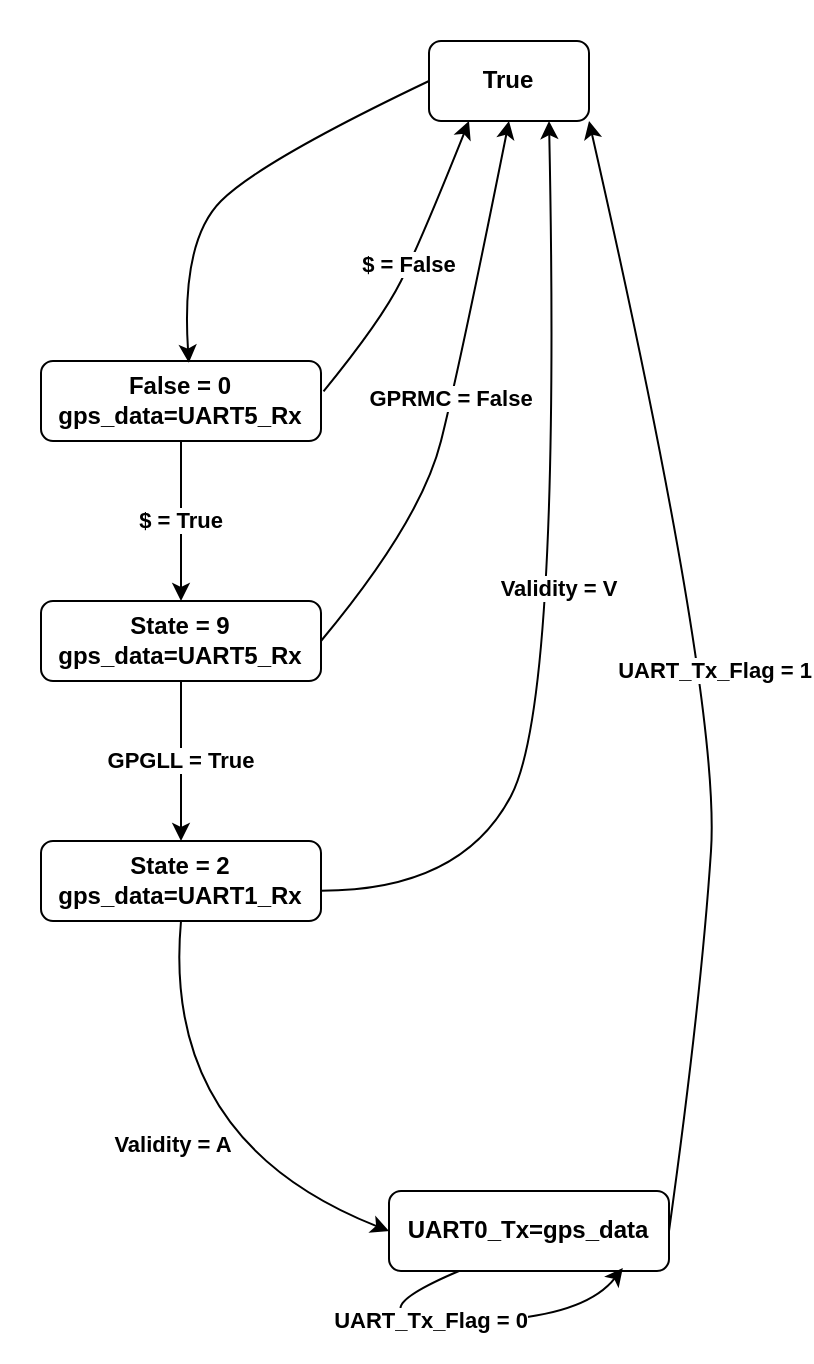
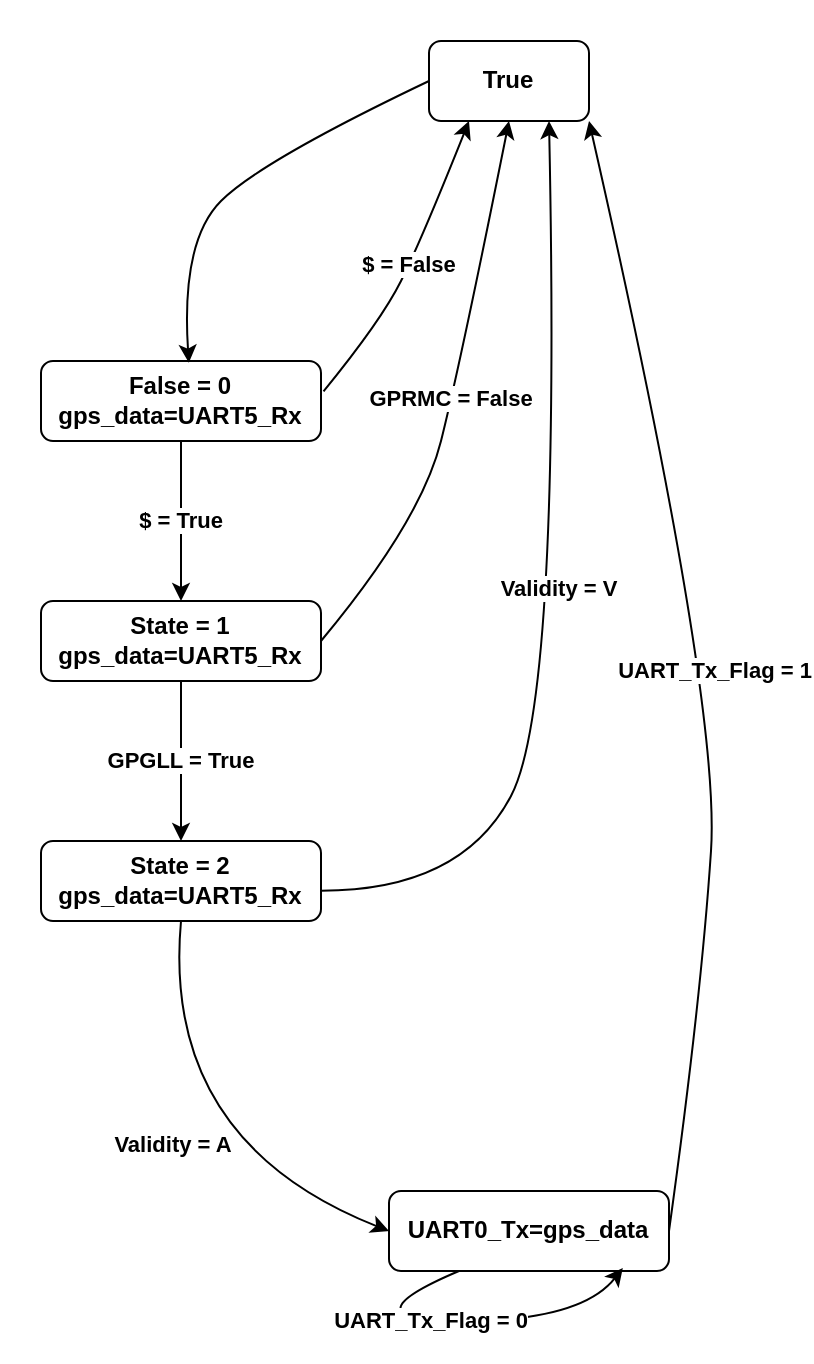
node "State = 9 gps_data=UART5_Rx": label "State = 9 gps_data=UART5_Rx" -> "State = 1 gps_data=UART5_Rx"
node "State = 2 gps_data=UART1_Rx": label "State = 2 gps_data=UART1_Rx" -> "State = 2 gps_data=UART5_Rx"
